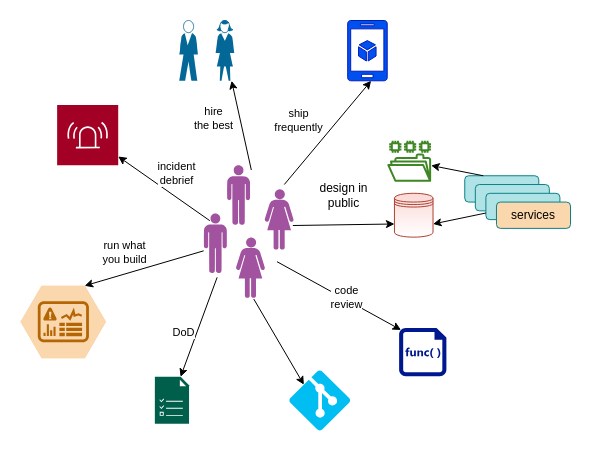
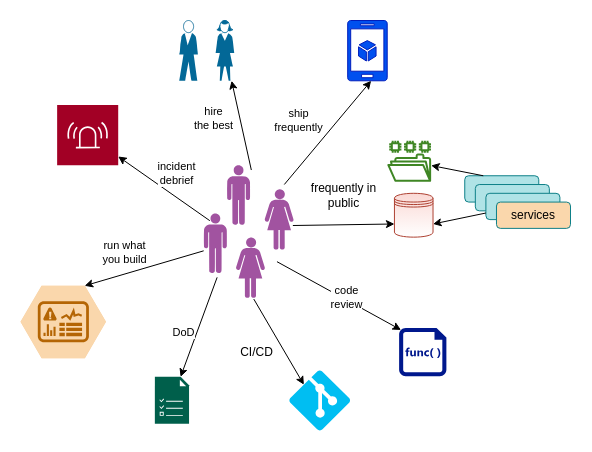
node "design in public": label "design in public" -> "frequently in public"
node "CI/CD": added
